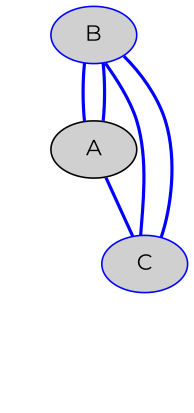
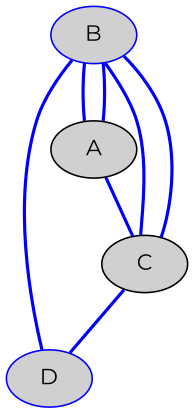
node "C": color blue -> black
node "D": added
